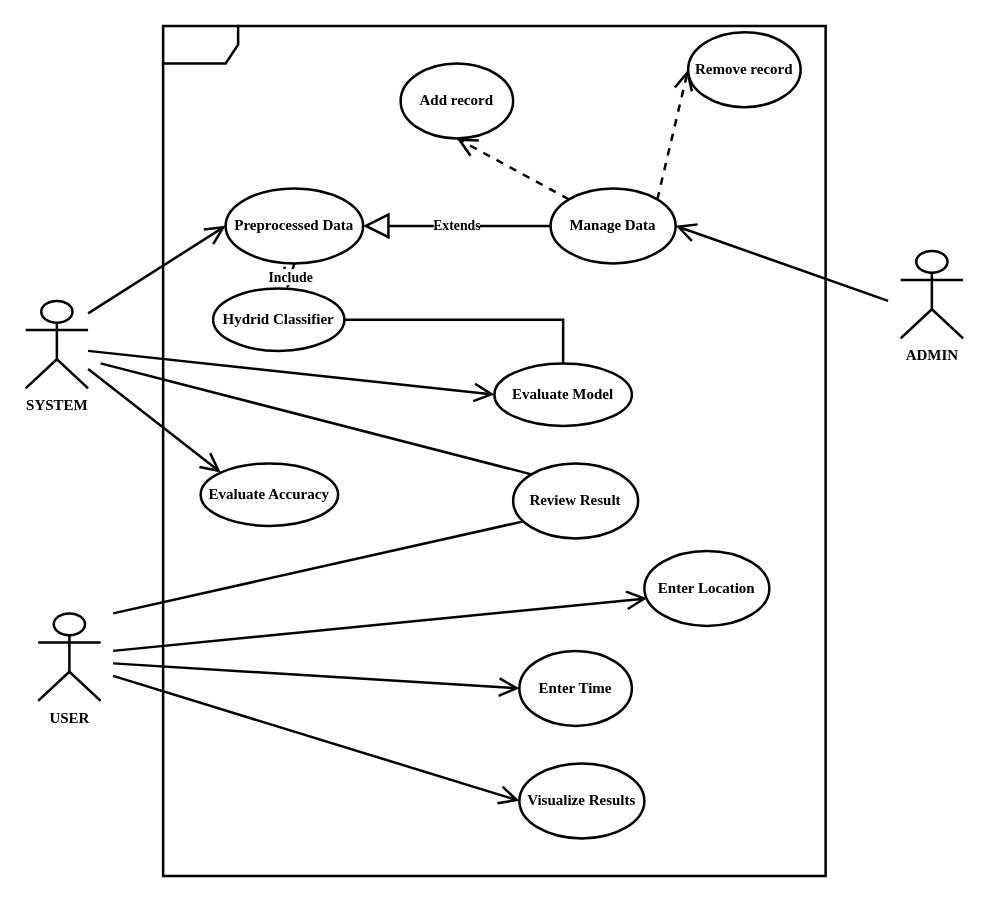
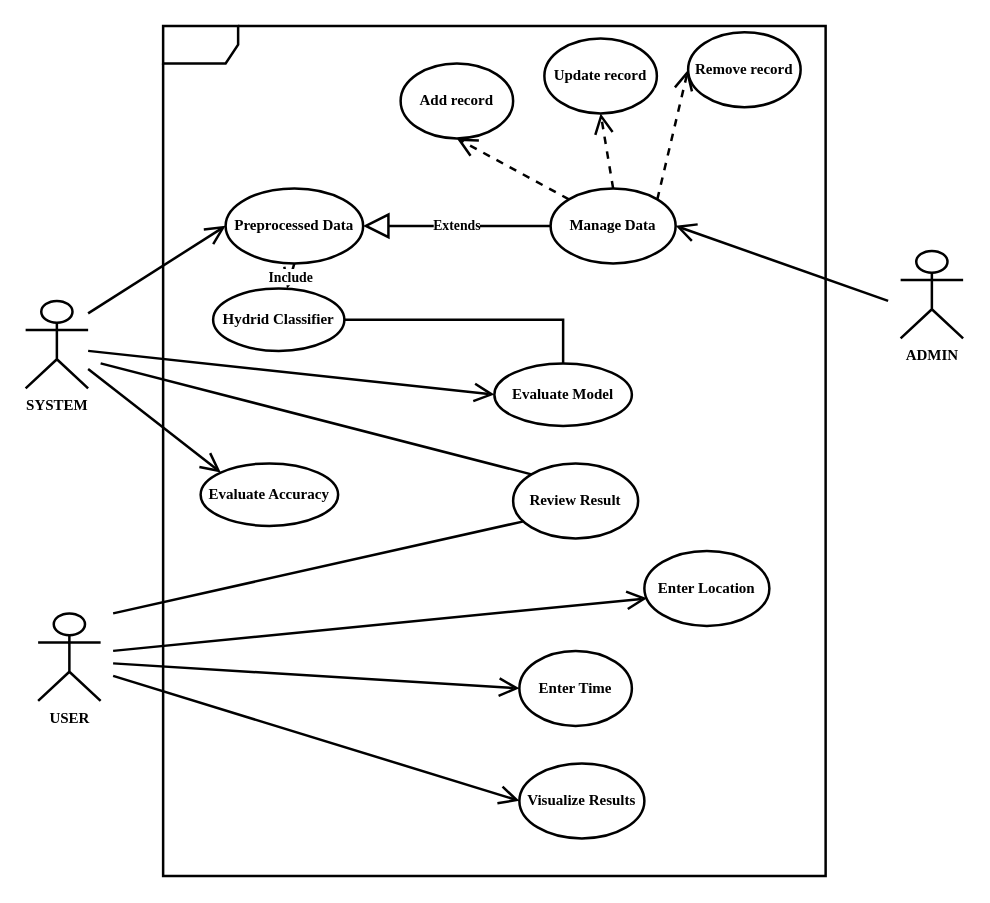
node "Update record": added
edge "Manage Data" -> "Update record": added
